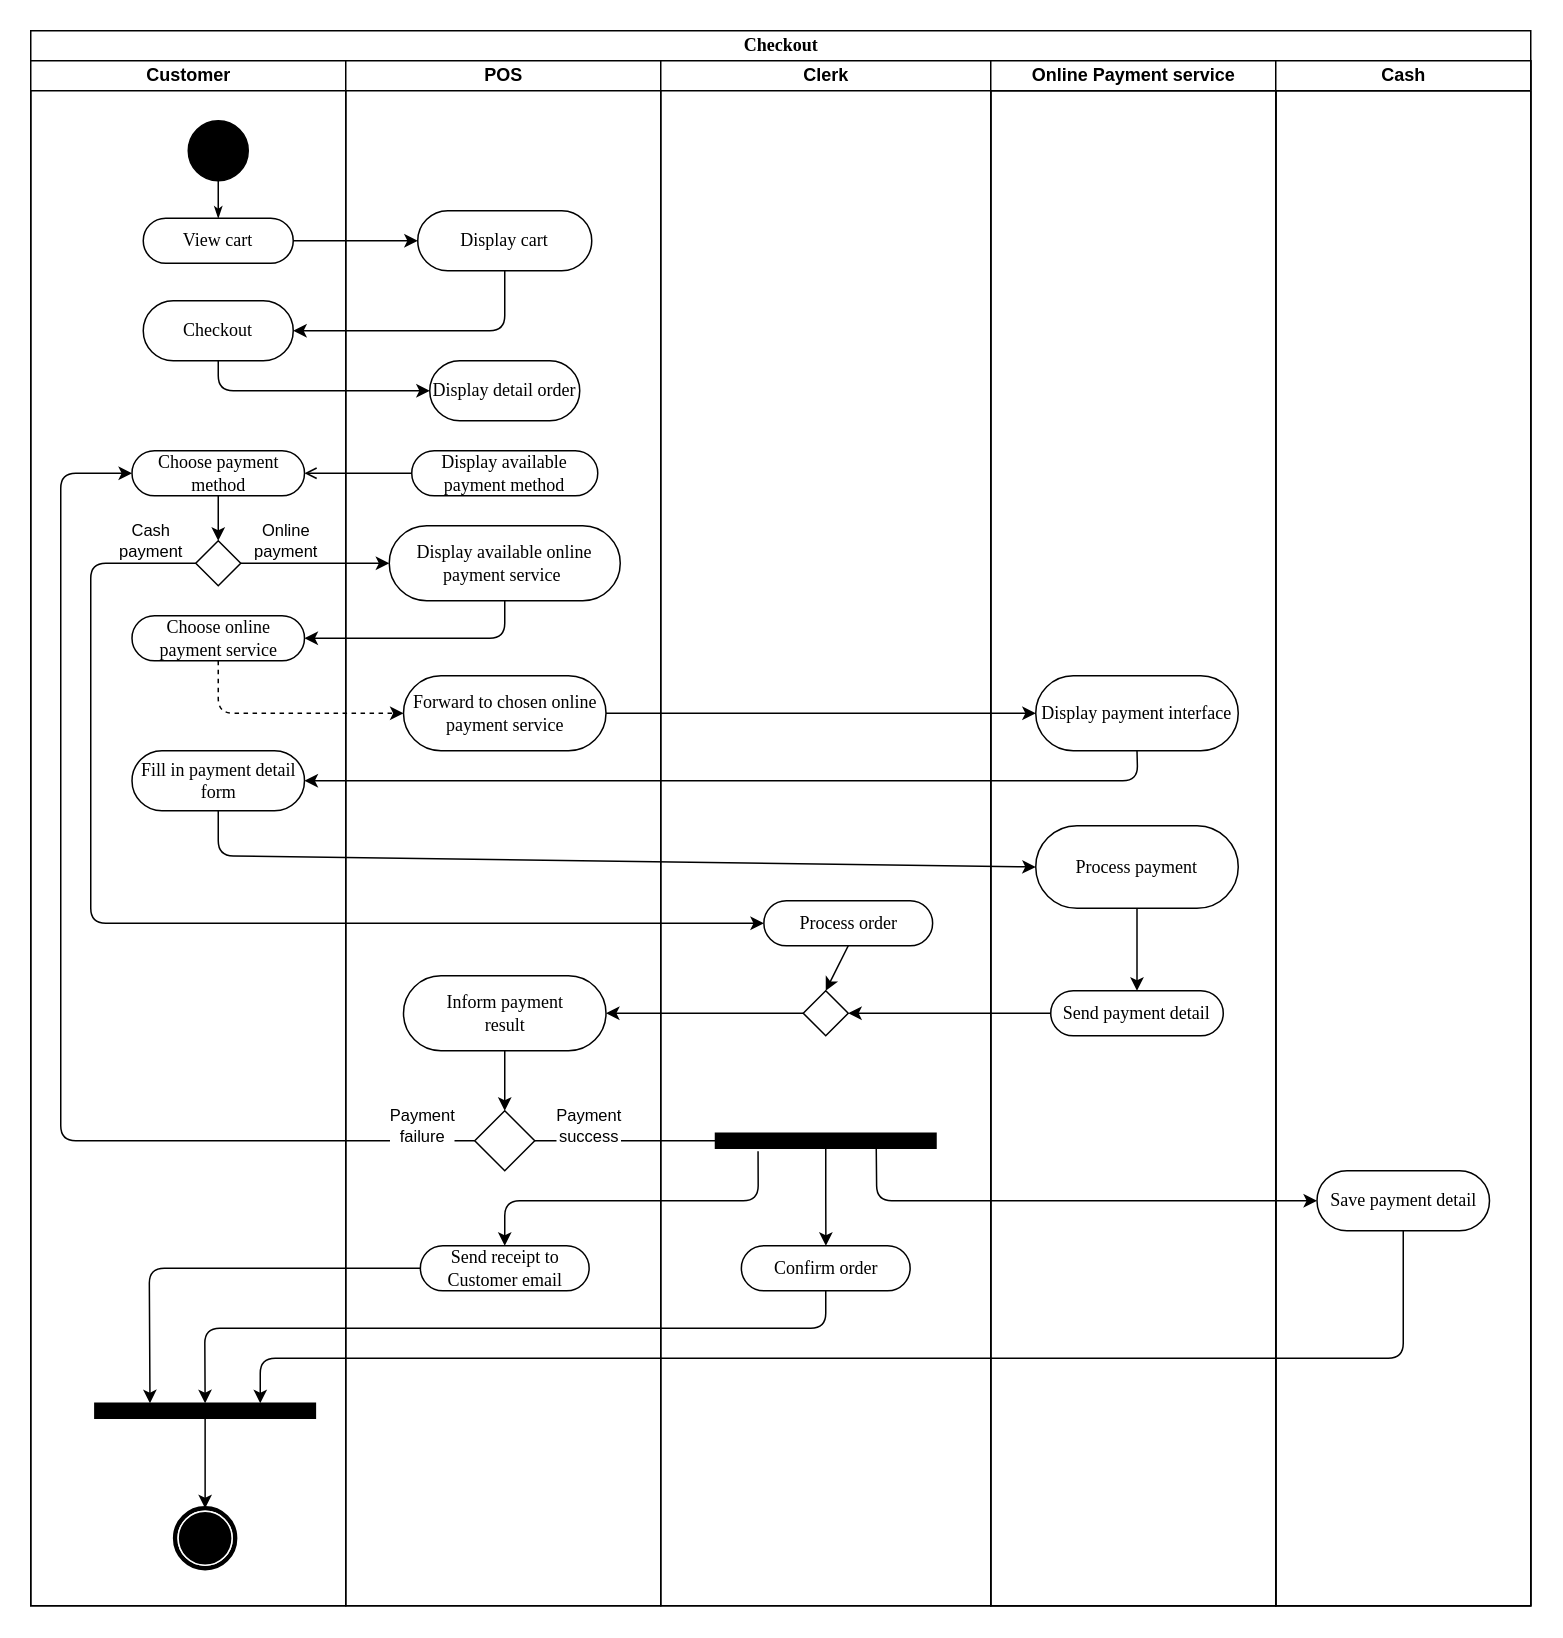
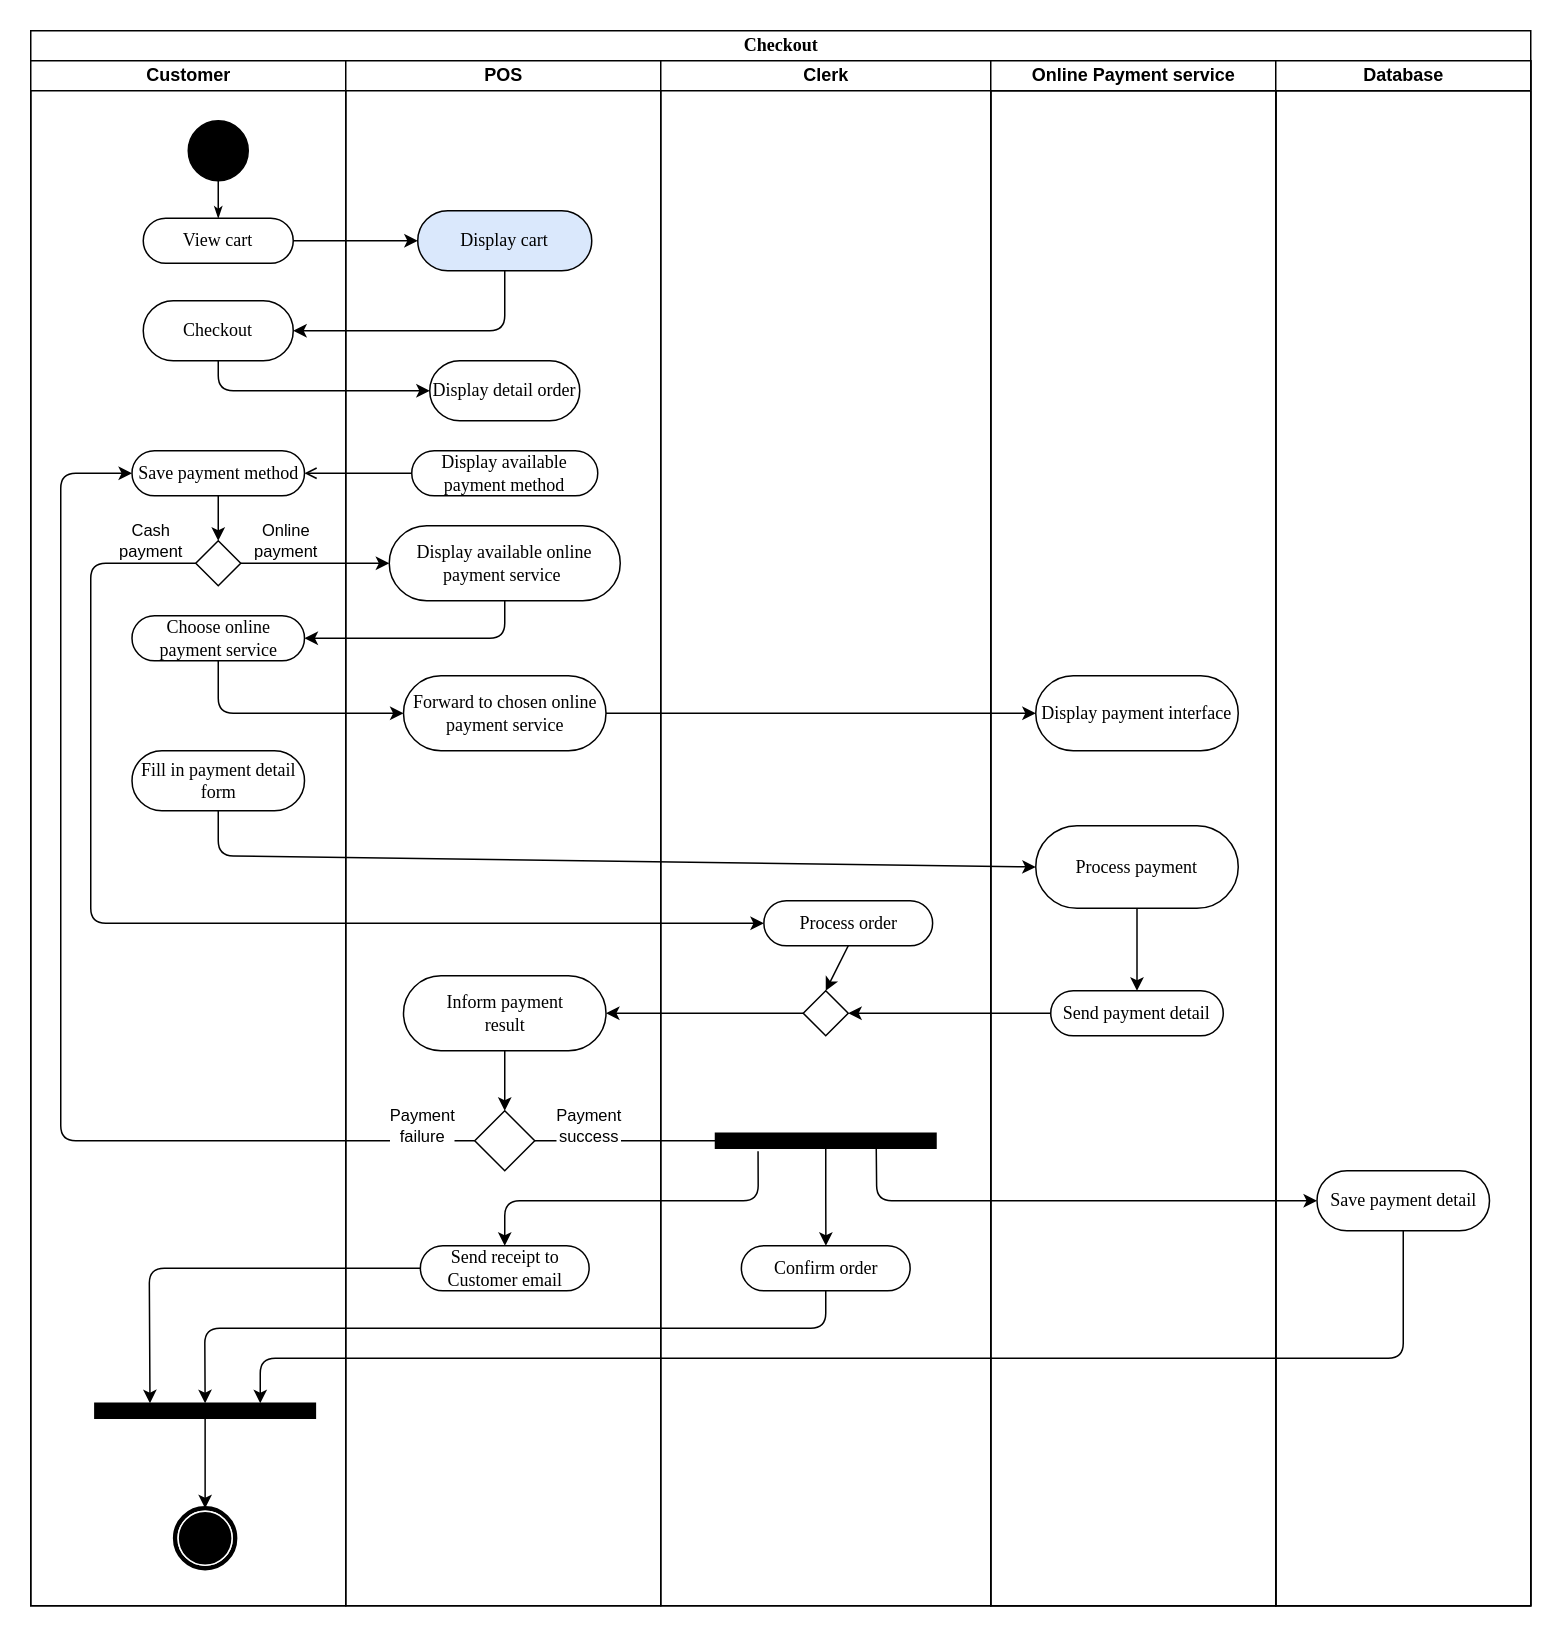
node "Cash": label "Cash" -> "Database"
node "Display cart": fillcolor #ffffff -> #dae8fc
node "Choose payment method": label "Choose payment method" -> "Save payment method"
edge "Choose online payment service" -> "Forward to chosen online payment service": style dashed -> solid
edge "Display payment interface" -> "Fill in payment detail form": removed
